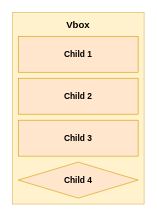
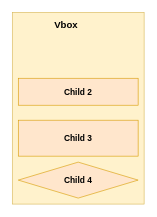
node "Vbox": moved (78, 24) -> (66, 24)
node "Child 1": removed
node "Child 2": size 120x36 -> 120x27
